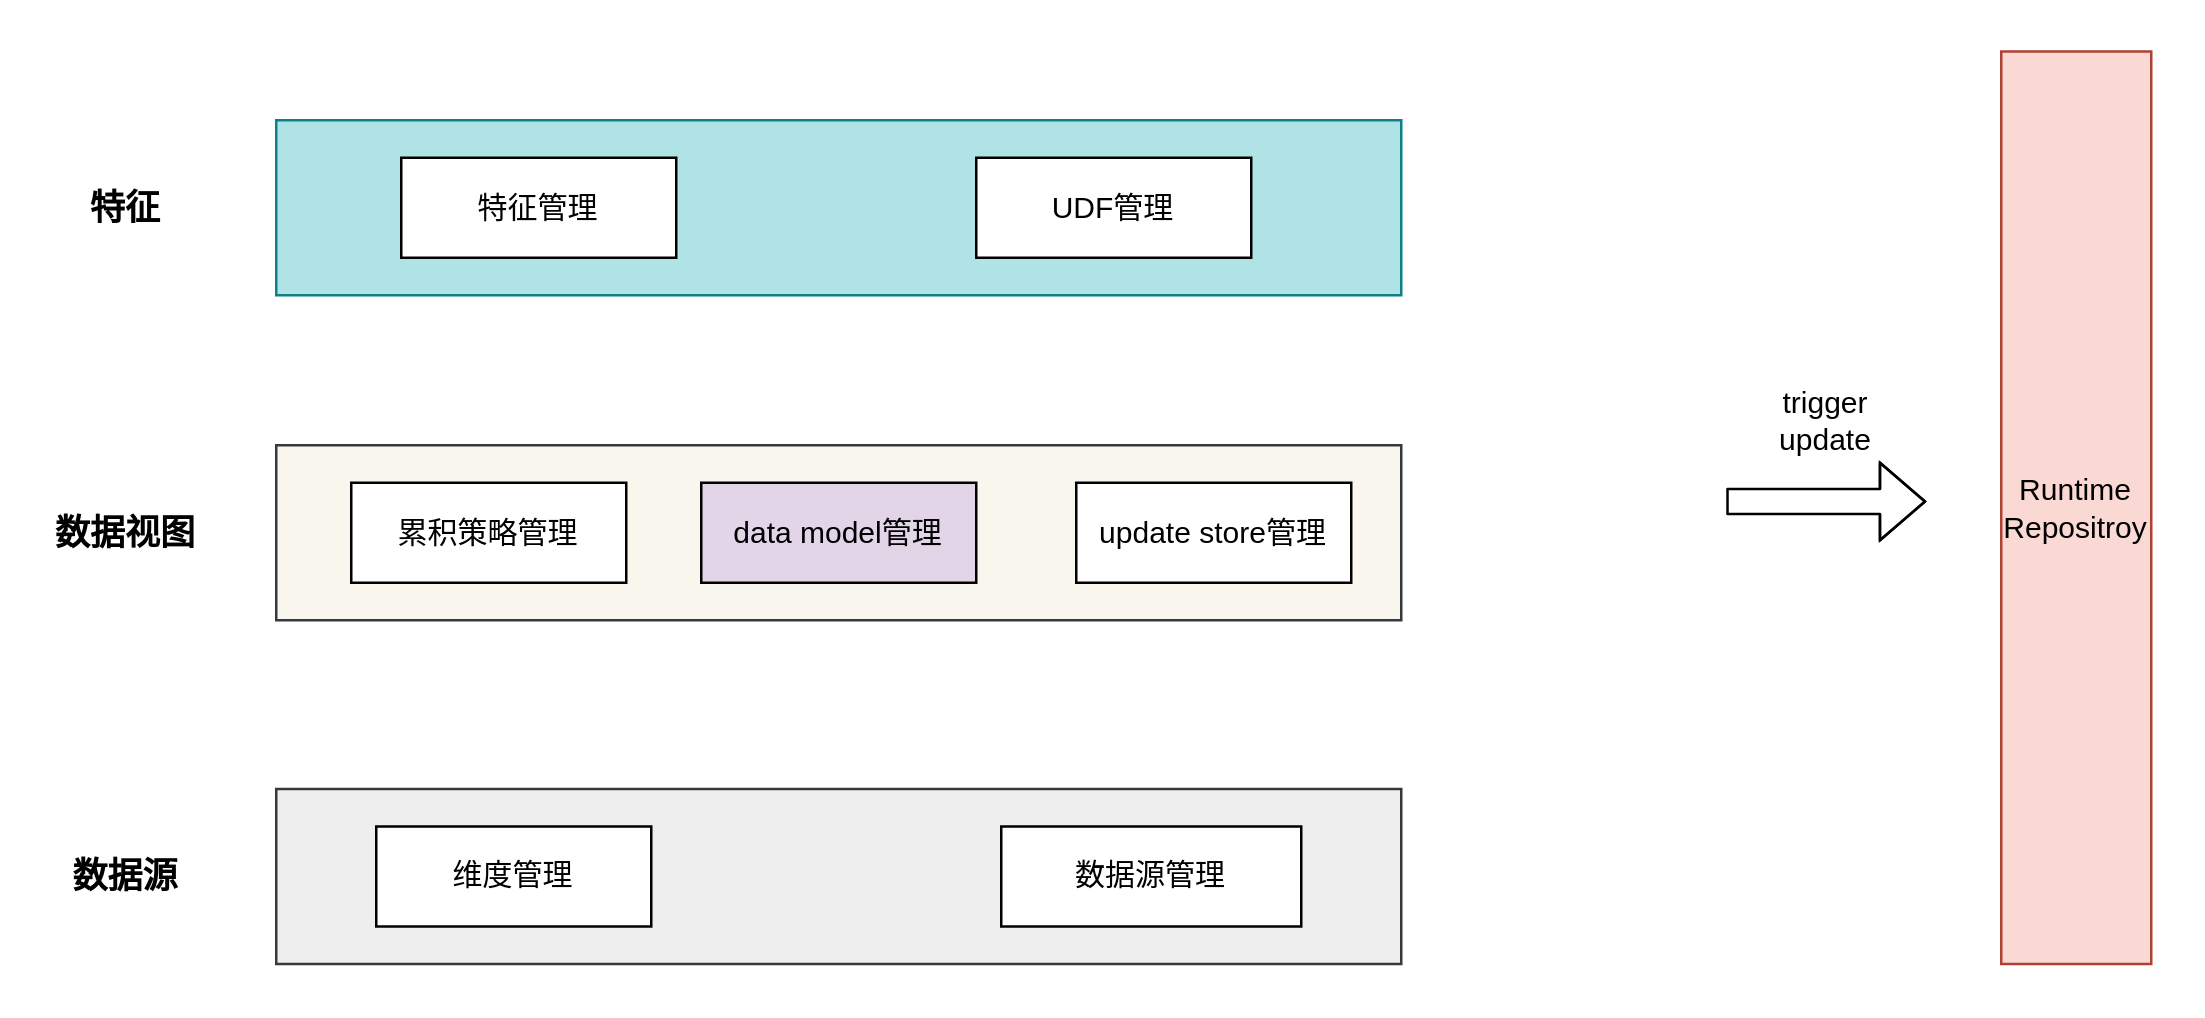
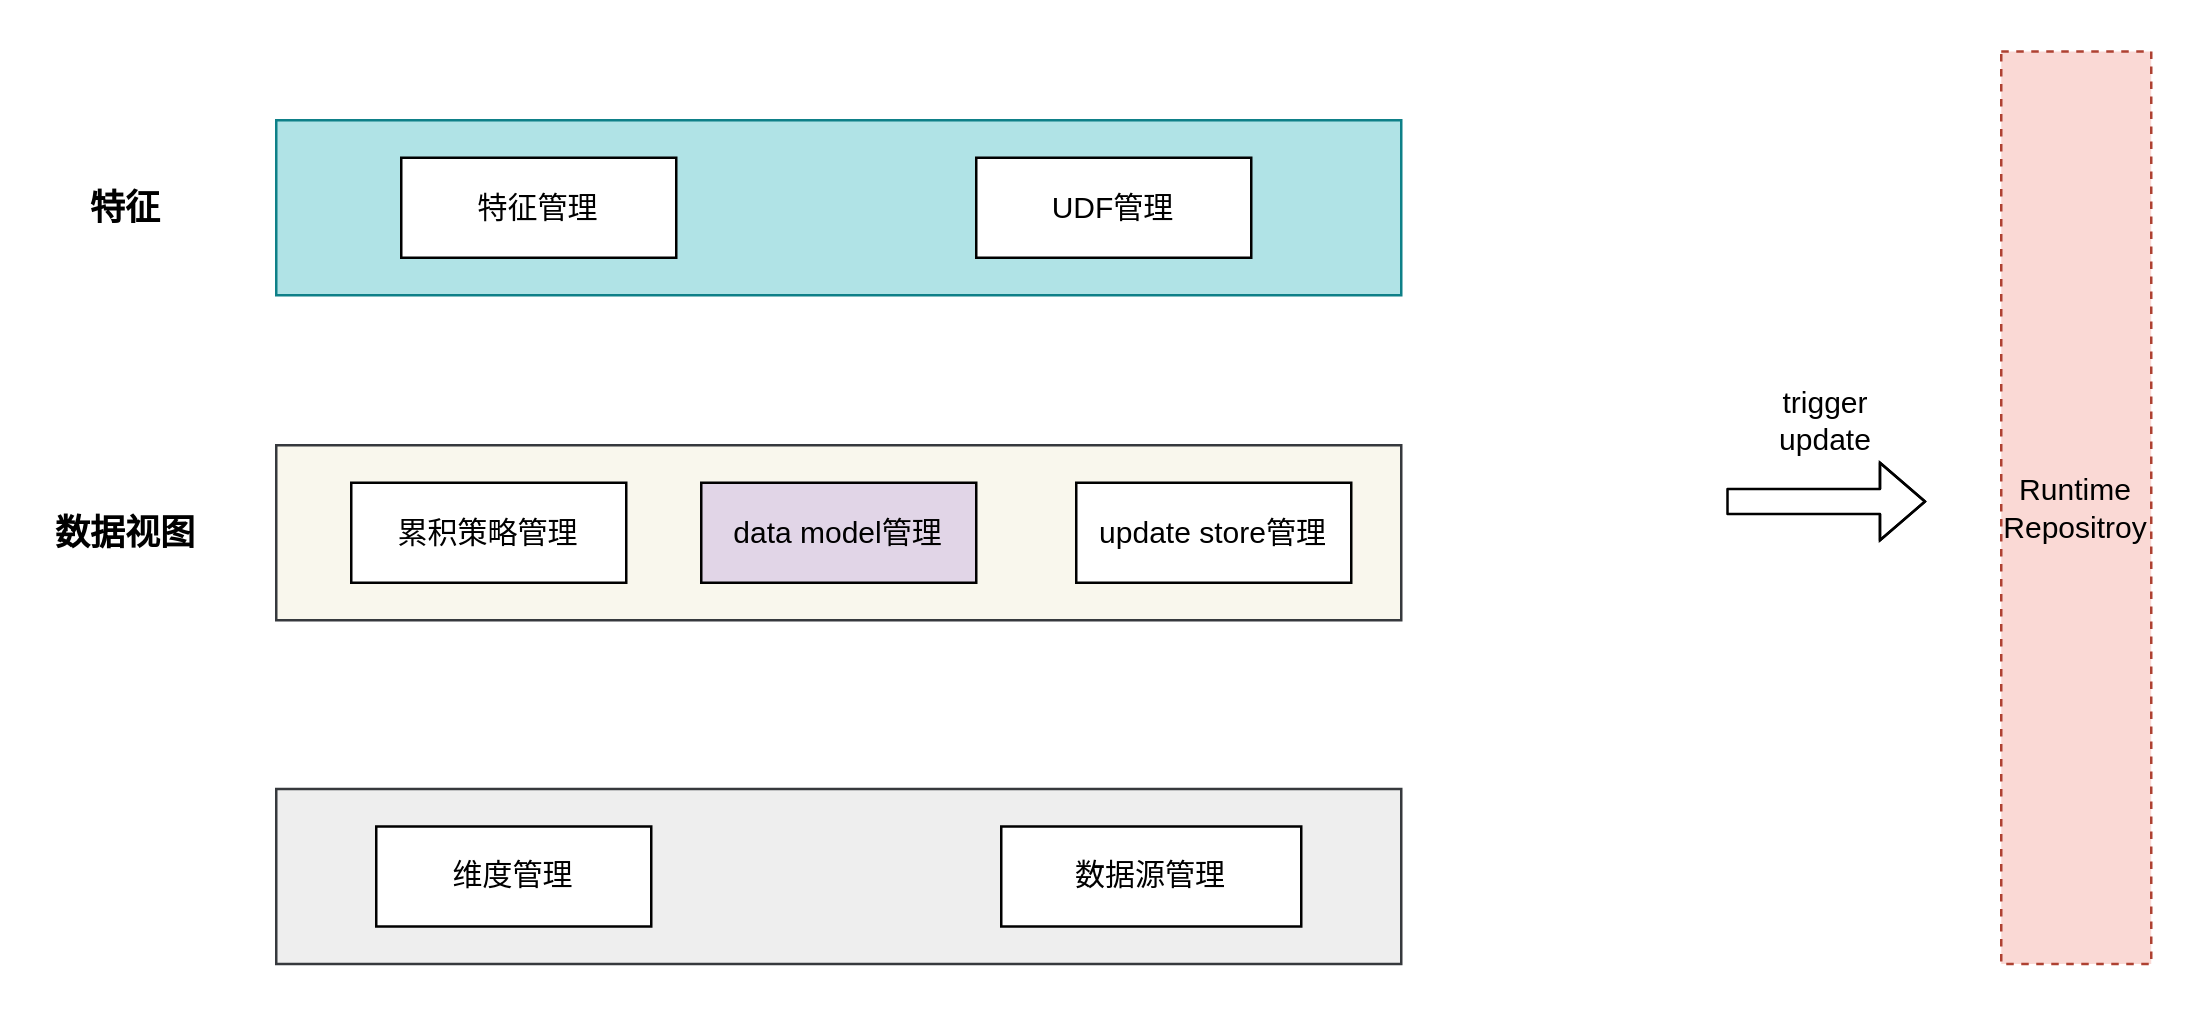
node "Runtime Repositroy": style solid -> dashed
node "数据源": removed
